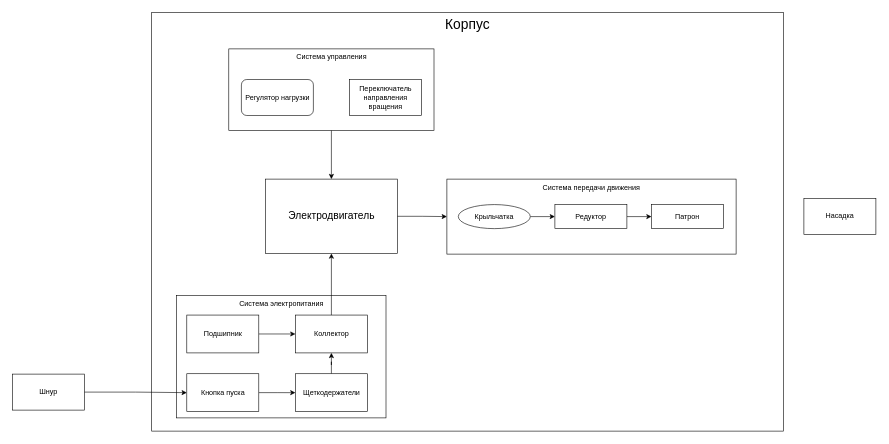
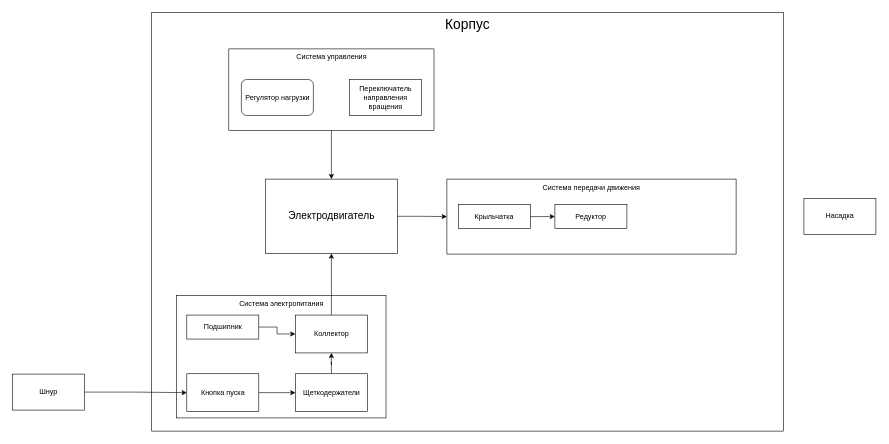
node "Крыльчатка": shape ellipse -> rectangle
edge "Редуктор" -> "Патрон": removed
node "Патрон": removed
node "Подшипник": size 72x38 -> 72x24
